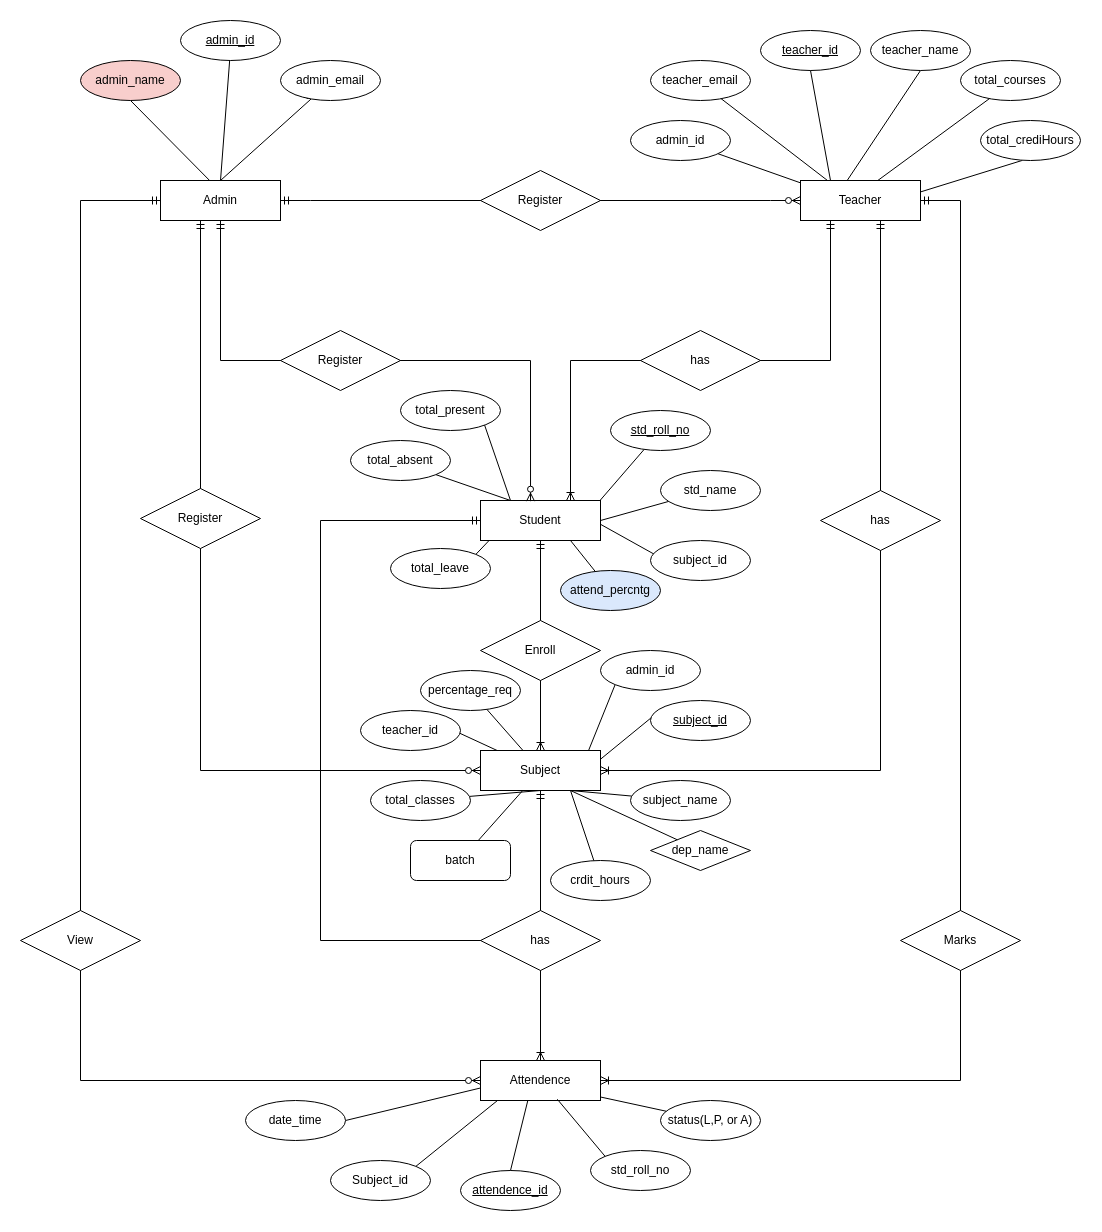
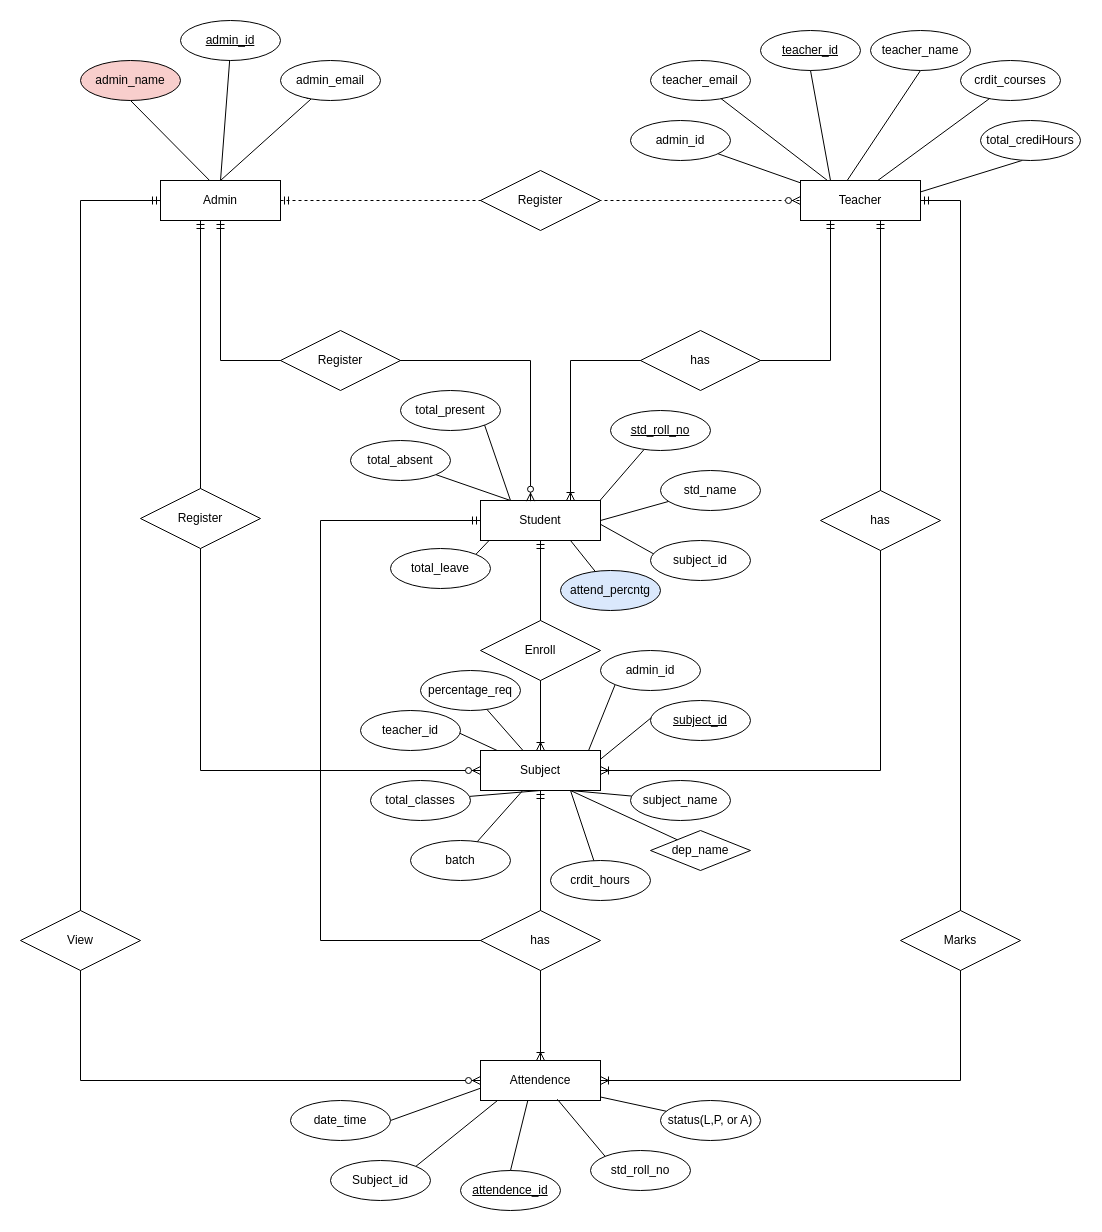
node "total_courses": label "total_courses" -> "crdit_courses"
edge "Admin" -- "Teacher": style solid -> dashed
node "batch": shape rounded rectangle -> ellipse
node "date_time": moved (296, 1121) -> (341, 1121)
